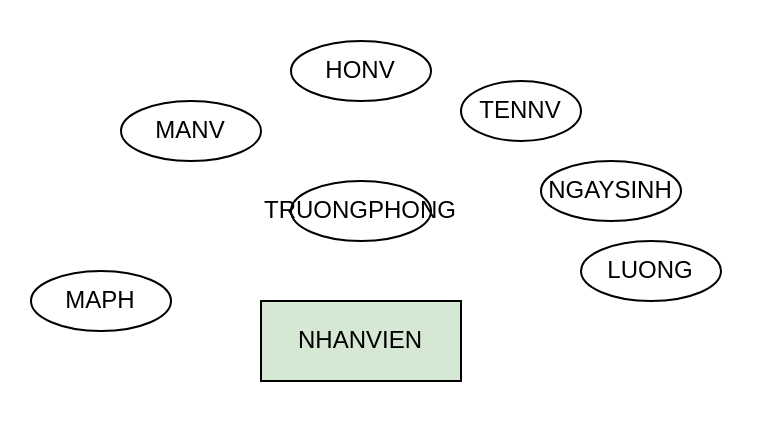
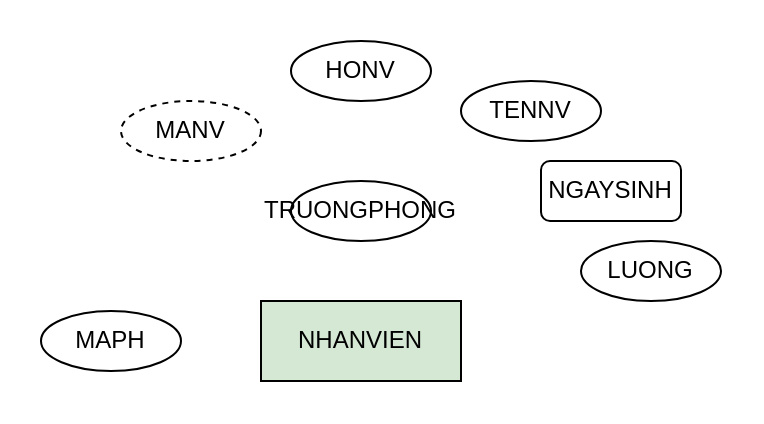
node "TENNV": size 120x60 -> 140x60
node "MANV": style solid -> dashed
node "NGAYSINH": shape ellipse -> rounded rectangle
node "MAPH": moved (101, 301) -> (111, 341)
